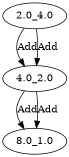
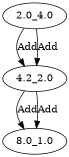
node "4.0_2.0": label "4.0_2.0" -> "4.2_2.0"
